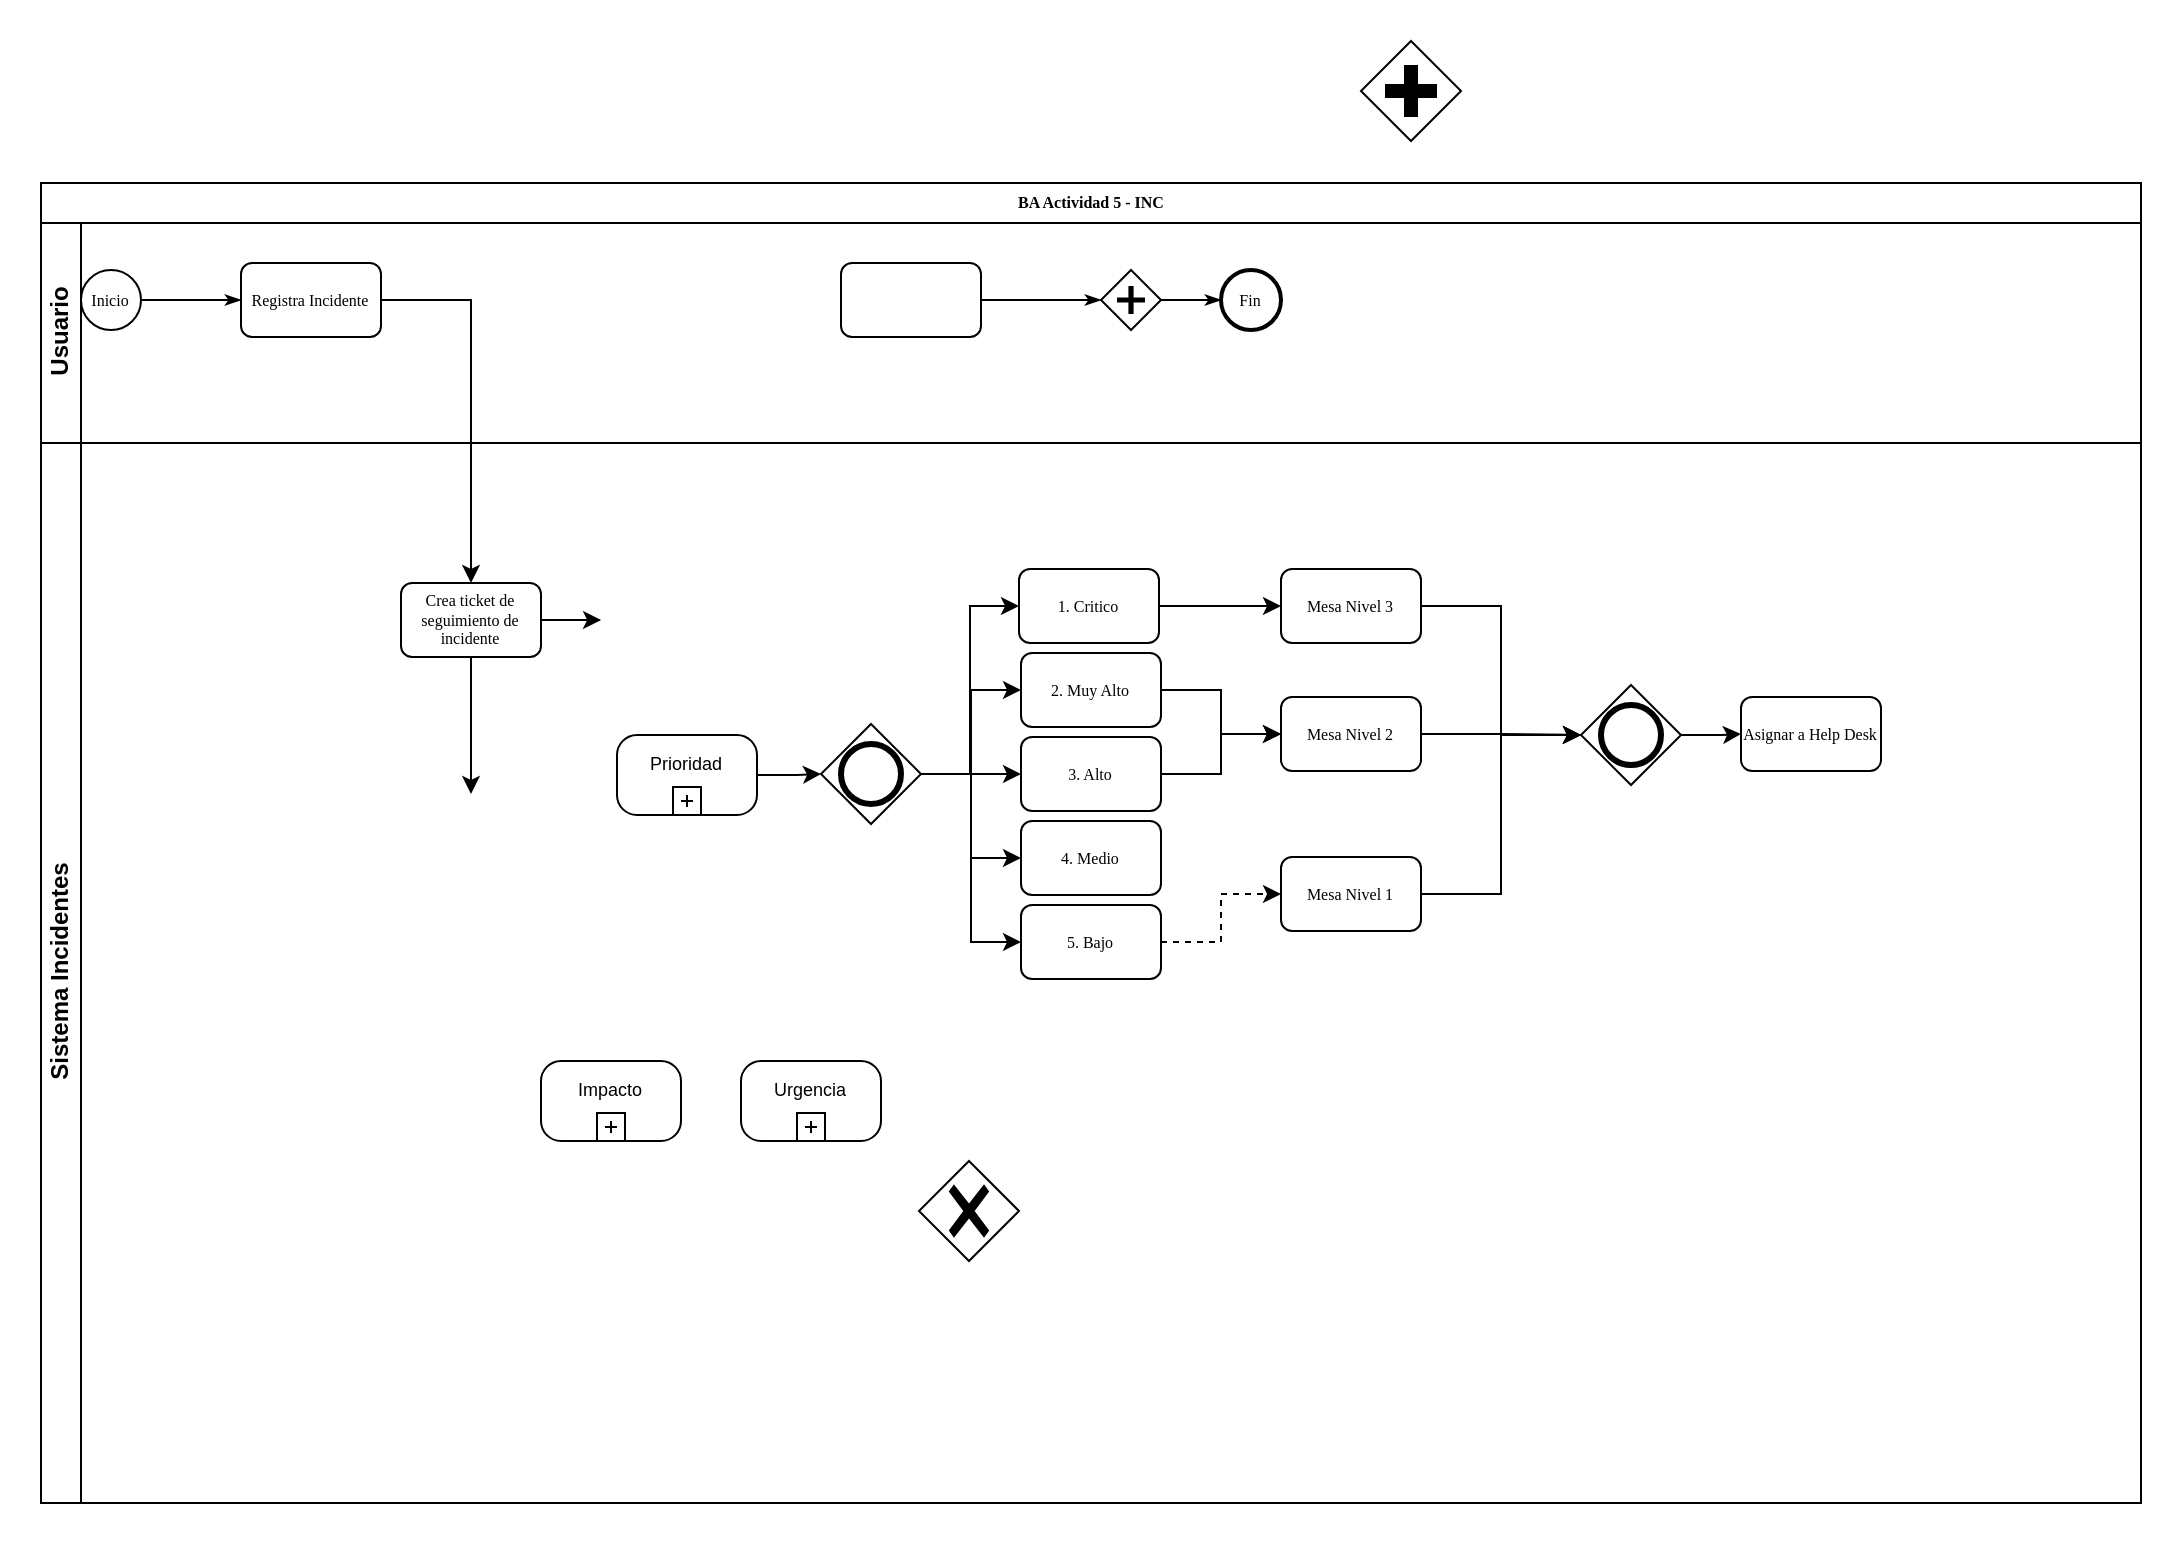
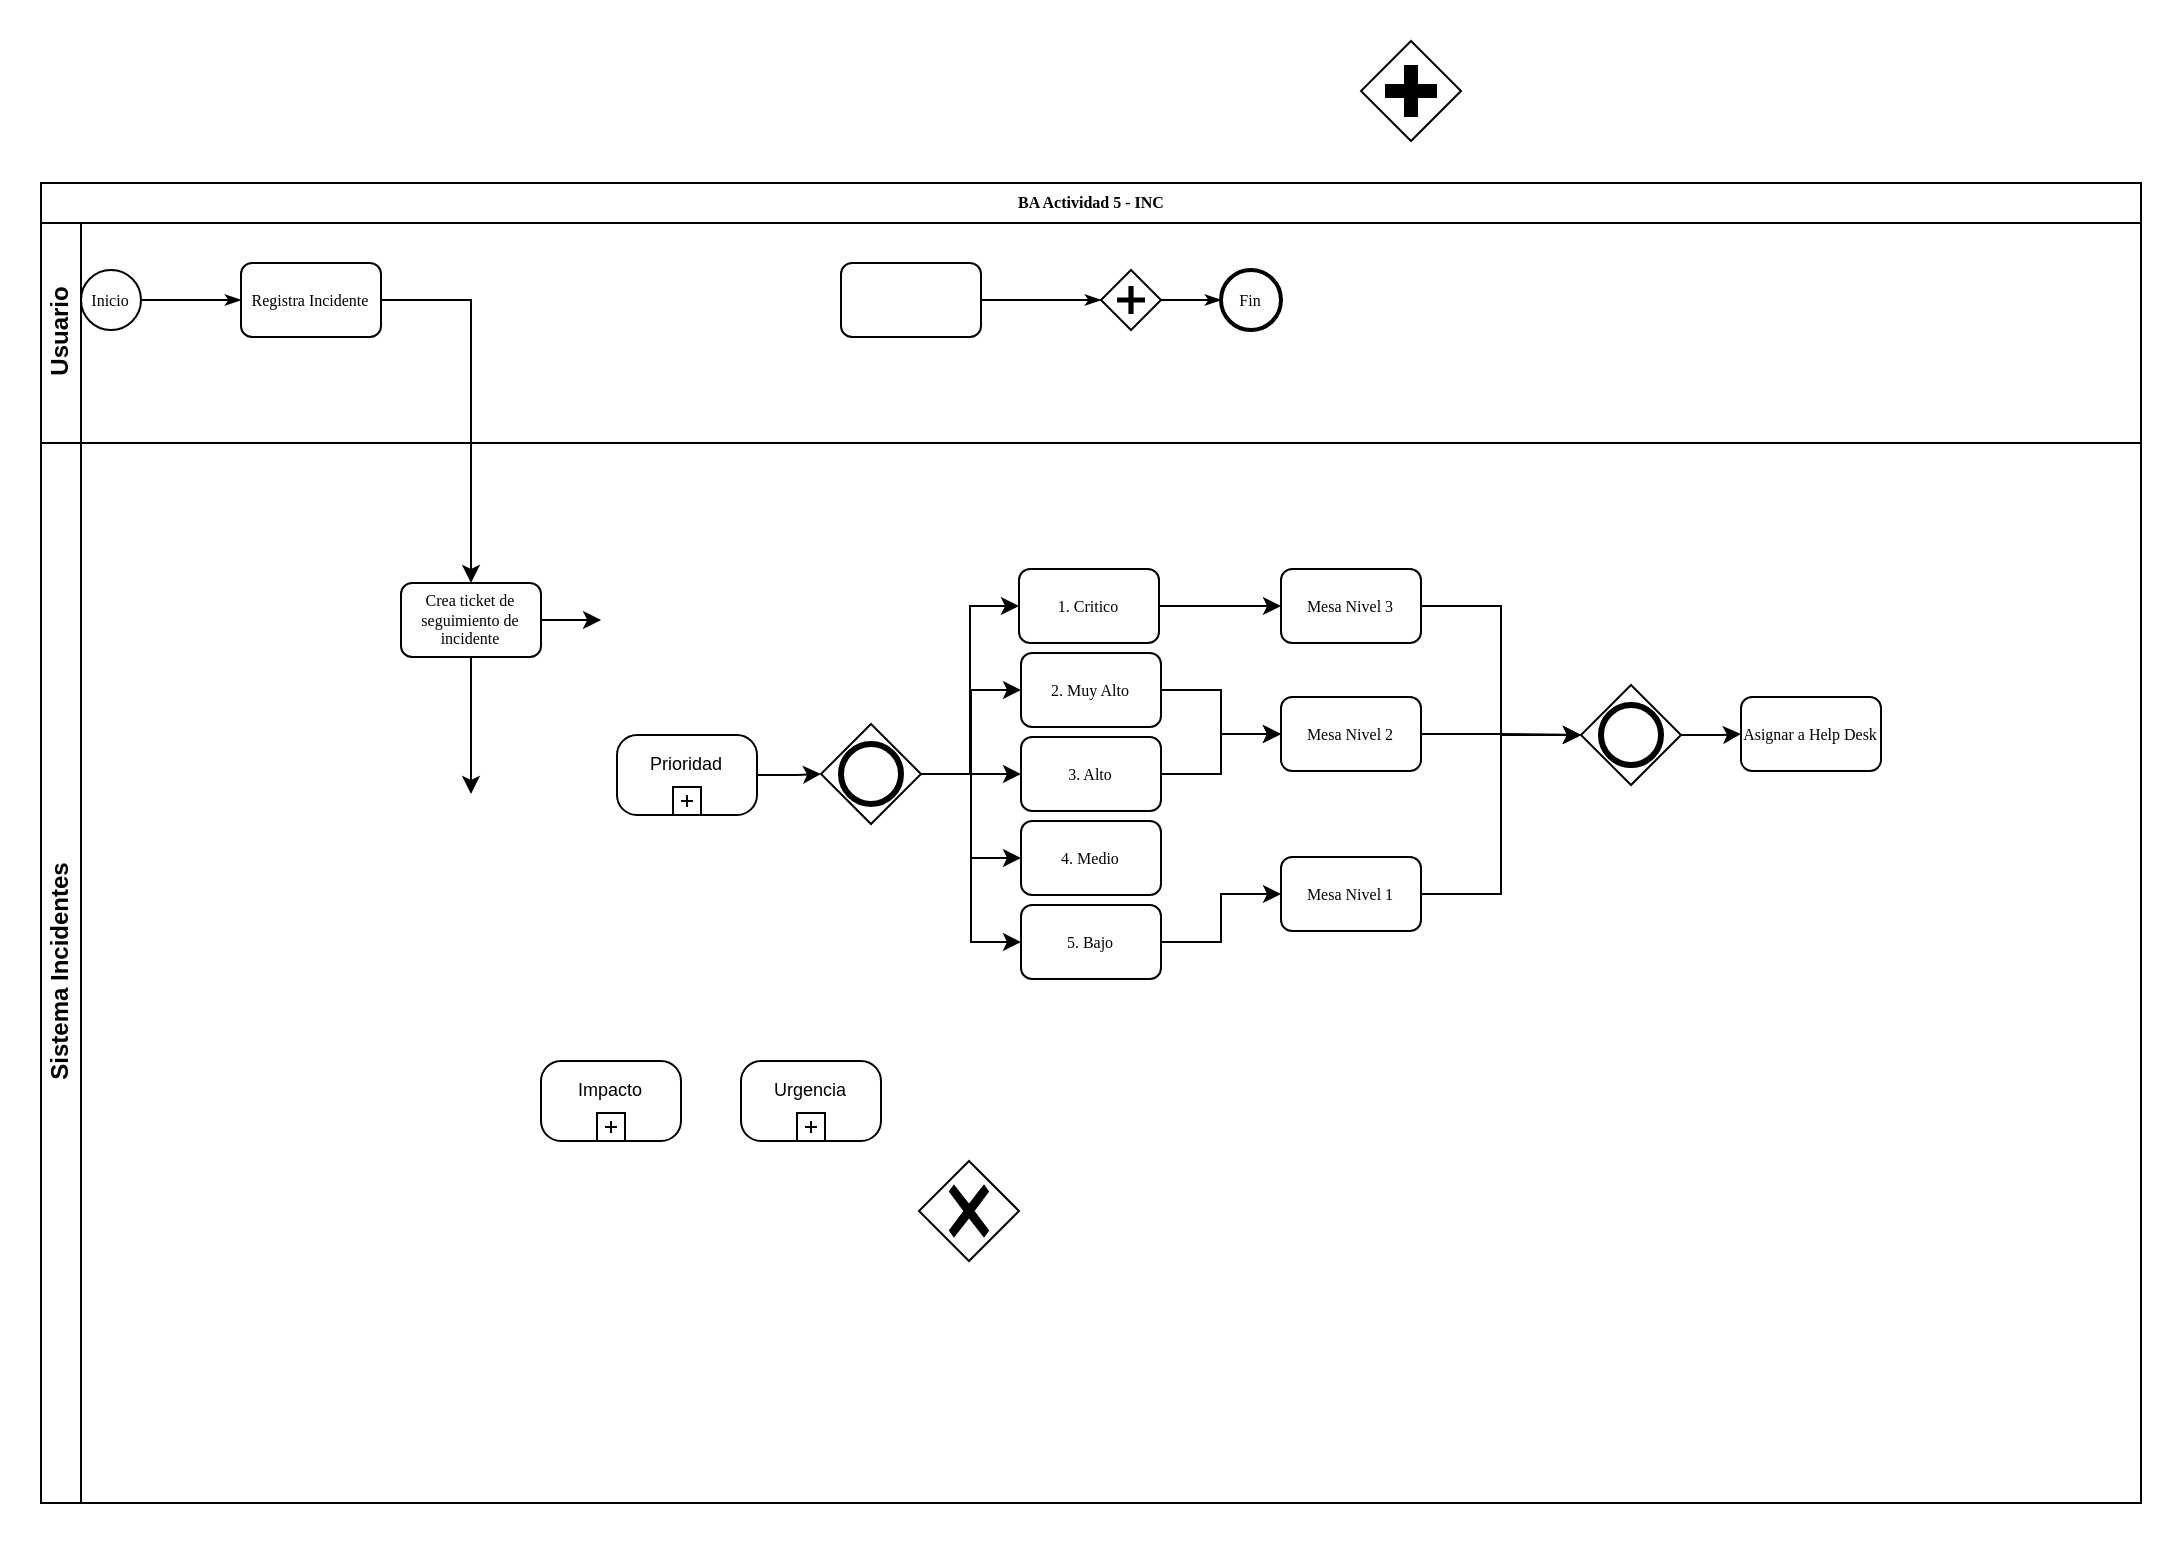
edge "5. Bajo" -> "Mesa Nivel 1": style dashed -> solid
